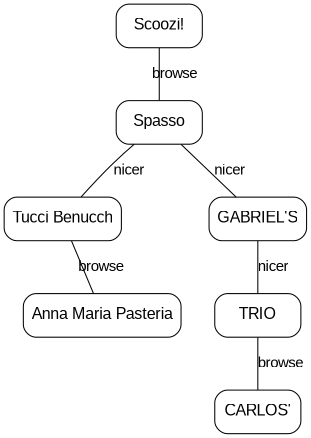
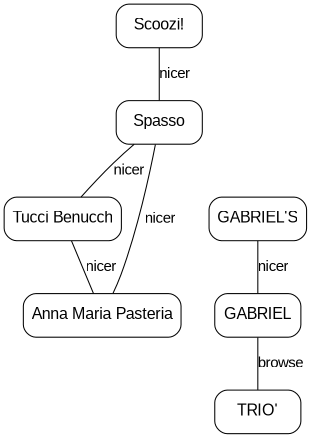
edge "Scoozi!" -- "Spasso": label "browse" -> "nicer"
edge "Spasso" -- "GABRIEL'S": now "Spasso" -- "Anna Maria Pasteria"
edge "Tucci Benucch" -- "Anna Maria Pasteria": label "browse" -> "nicer"
node "TRIO": label "TRIO" -> "GABRIEL"
node "CARLOS'": label "CARLOS'" -> "TRIO'"
